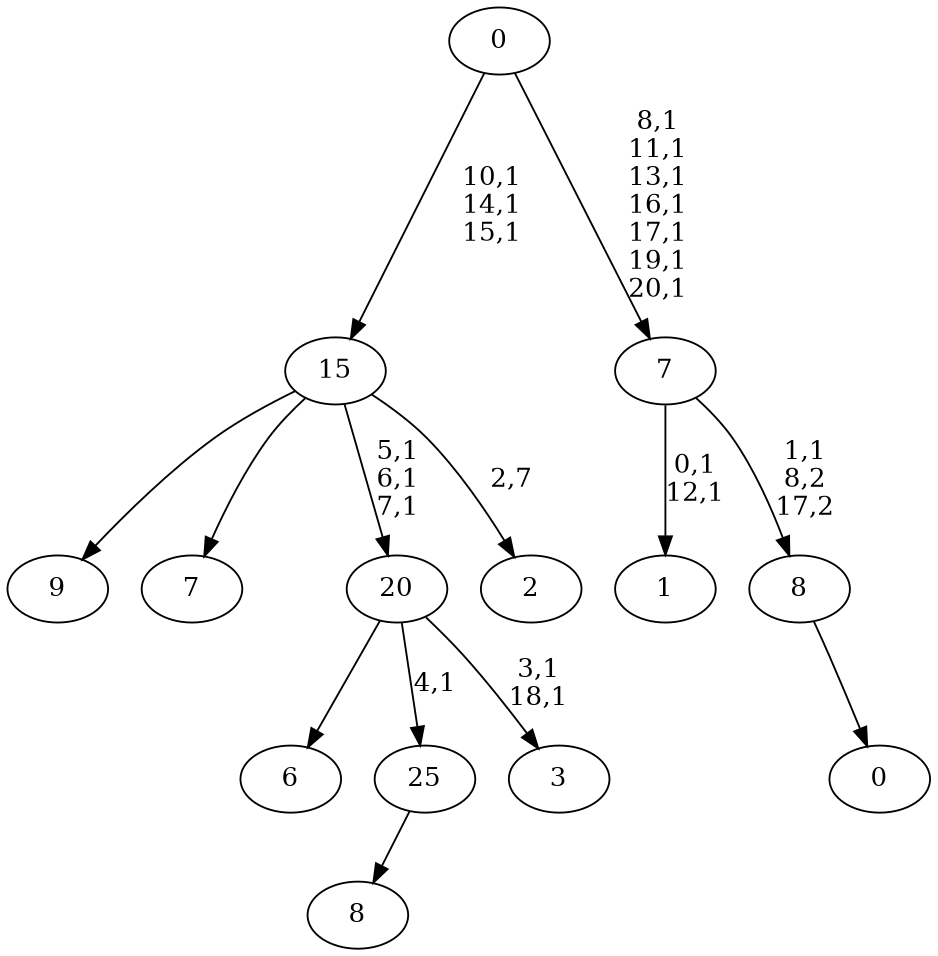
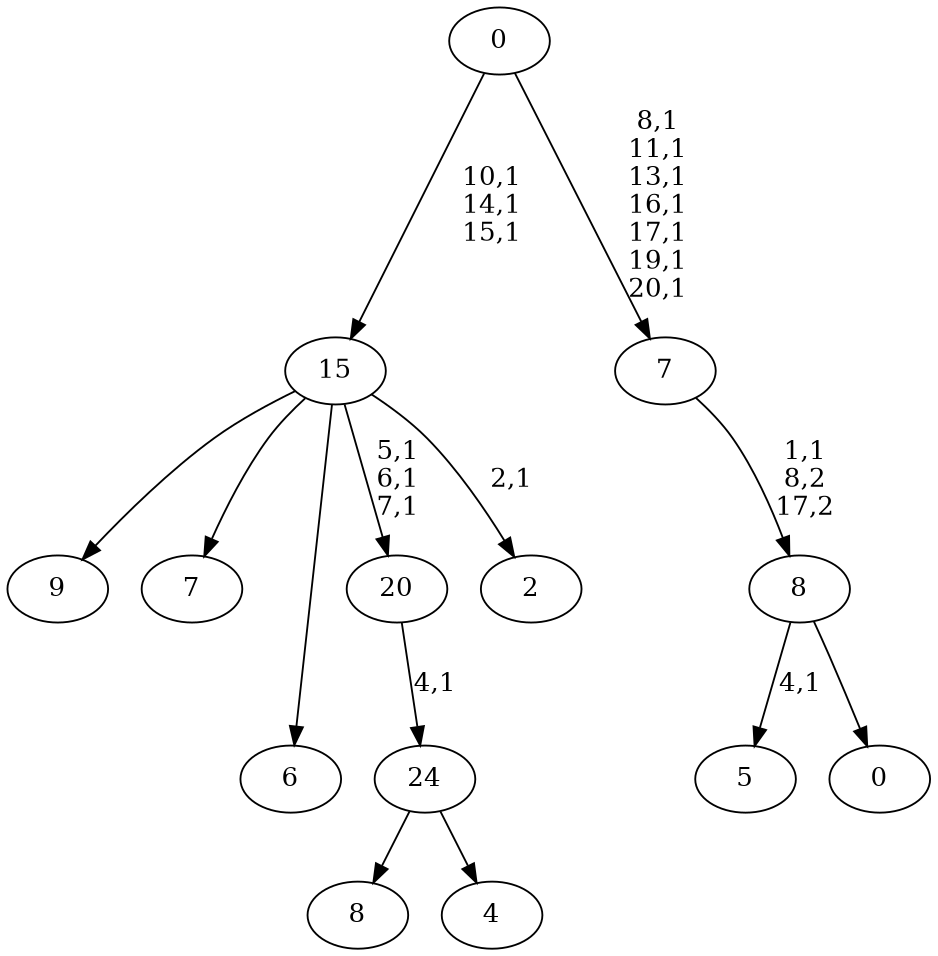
edge "15" -> "2": label "2,7" -> "2,1"
node "1": removed
edge "20" -> "6": now "15" -> "6"
node "25": label "25" -> "24"
node "3": removed
node "5": added
node "4": added
